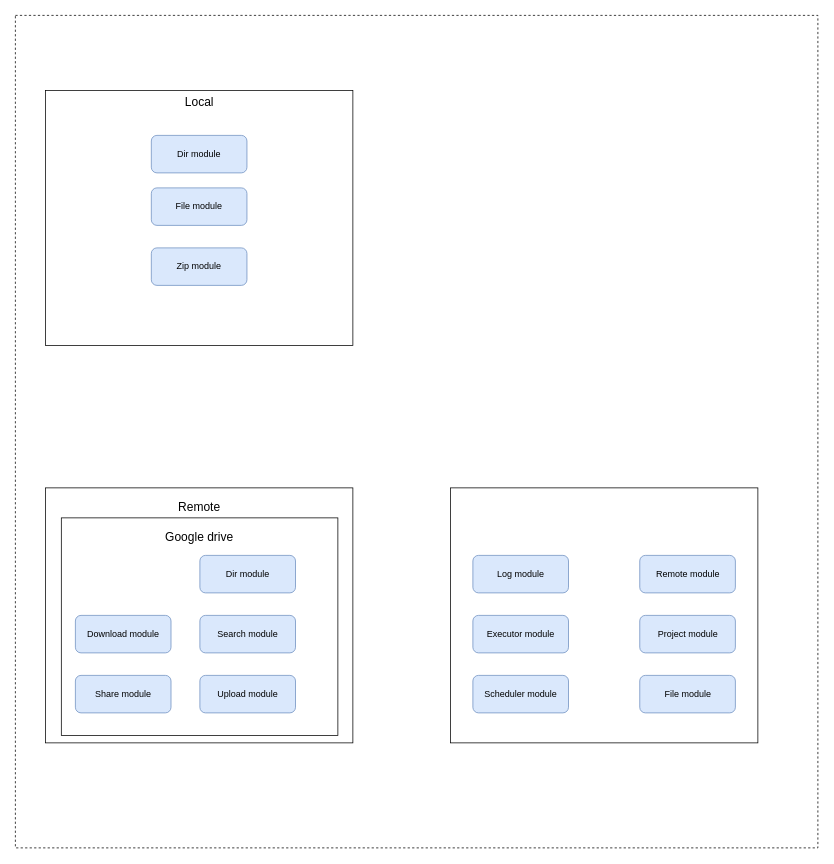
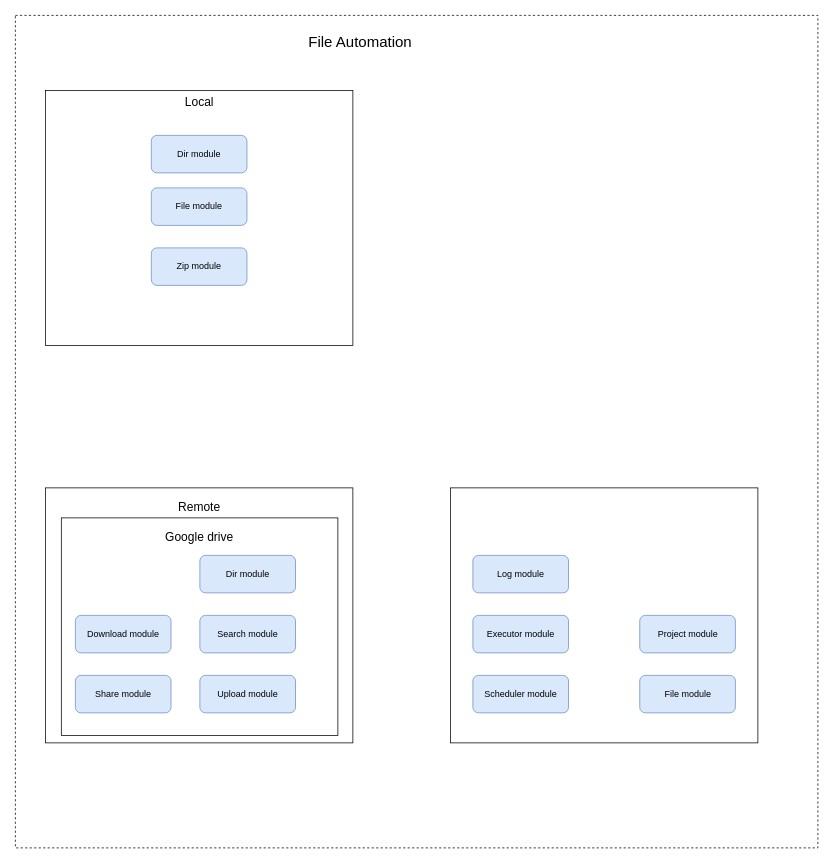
node "File Automation": added
node "Remote module": removed
